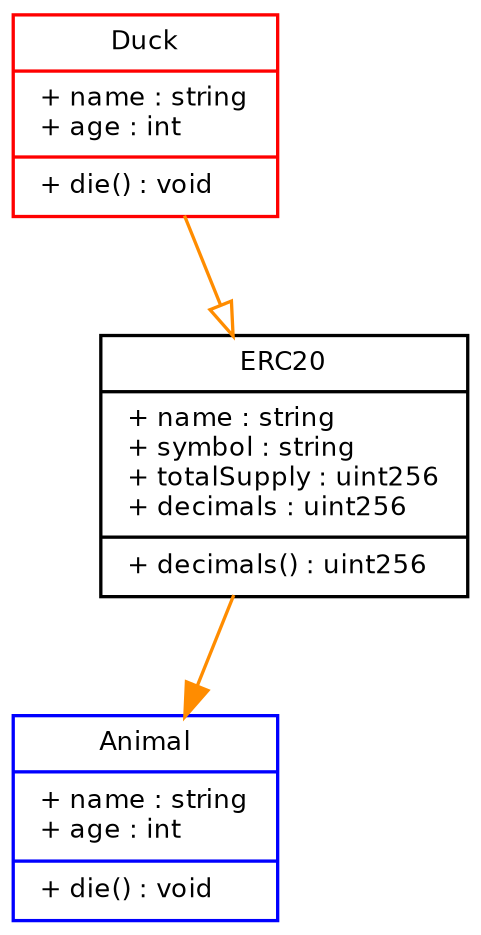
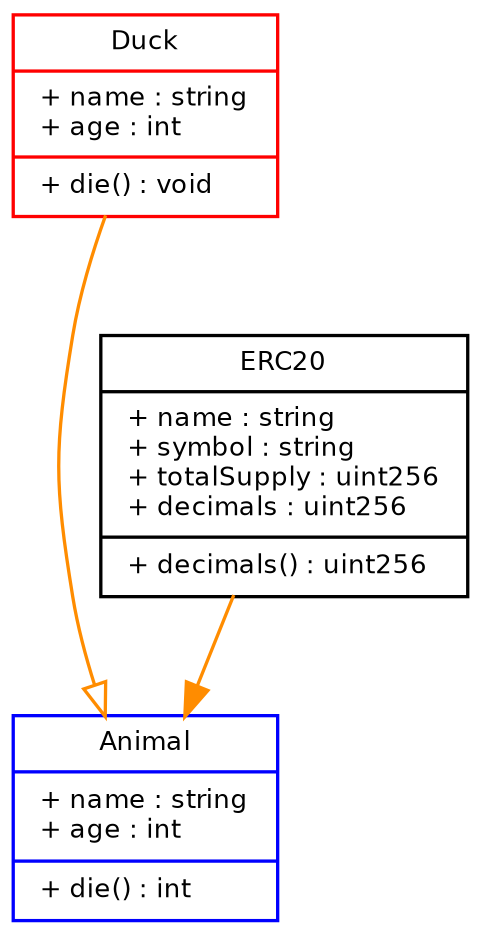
edge "Duck" -> "ERC20": now "Duck" -> "Animal"
node "Animal": text "+ die() : void" -> "+ die() : int"
